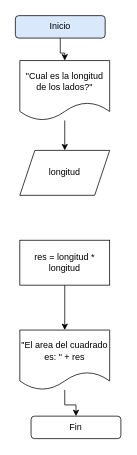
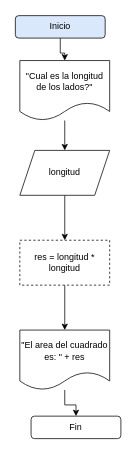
edge "longitud" -> "res = longitud * longitud": added
node "res = longitud * longitud": style solid -> dashed
